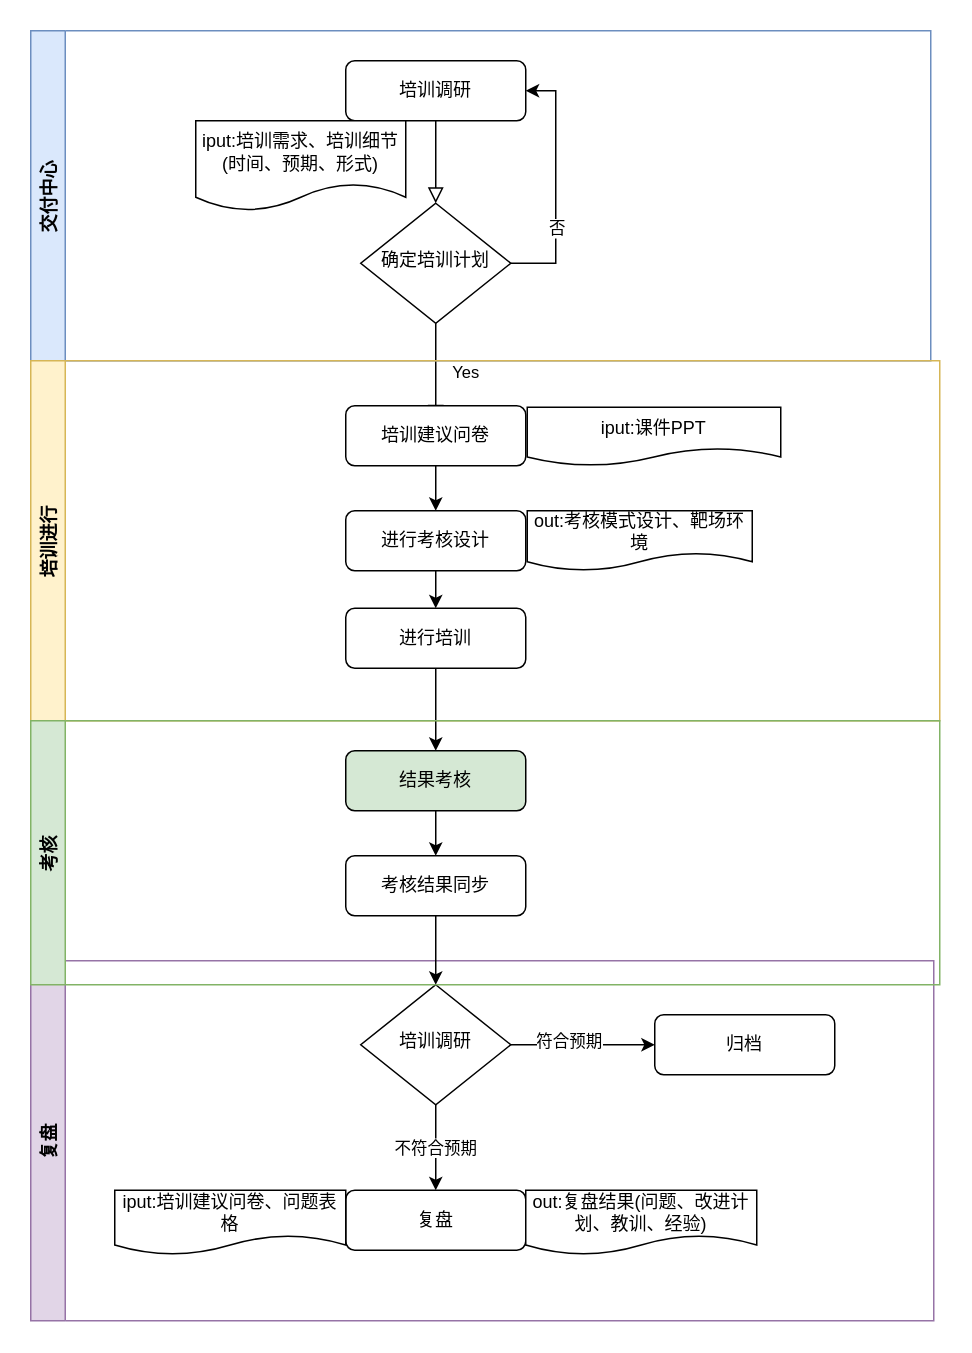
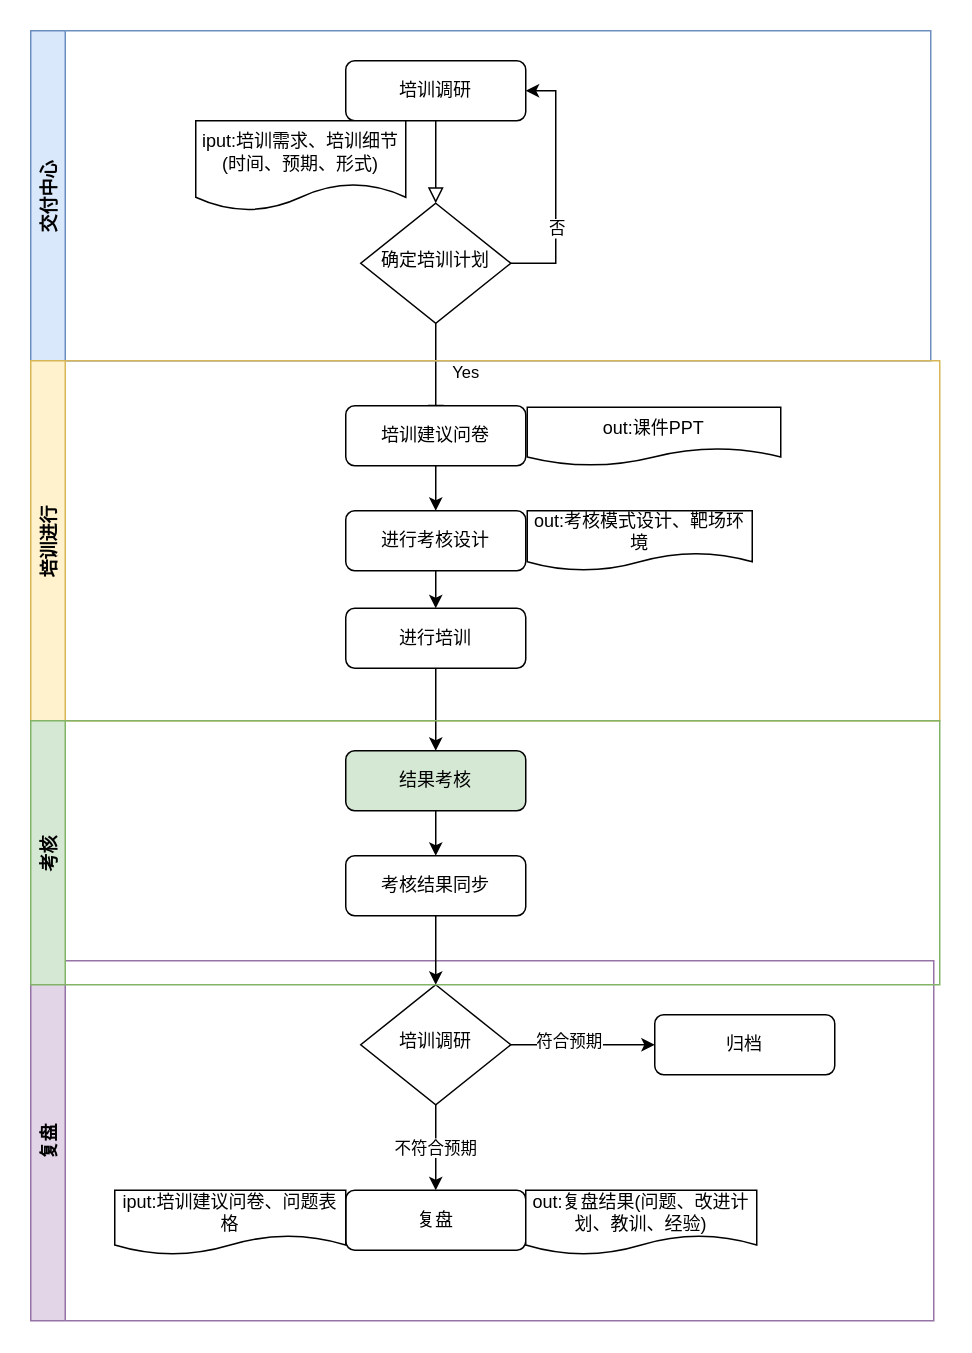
node "iput:课件PPT": label "iput:课件PPT" -> "out:课件PPT"
